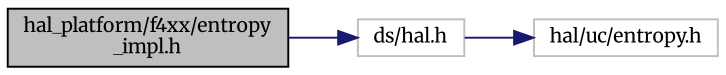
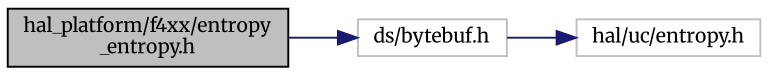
node "hal_platform/f4xx/entropy _impl.h": label "hal_platform/f4xx/entropy _impl.h" -> "hal_platform/f4xx/entropy _entropy.h"
node "ds/hal.h": label "ds/hal.h" -> "ds/bytebuf.h"
